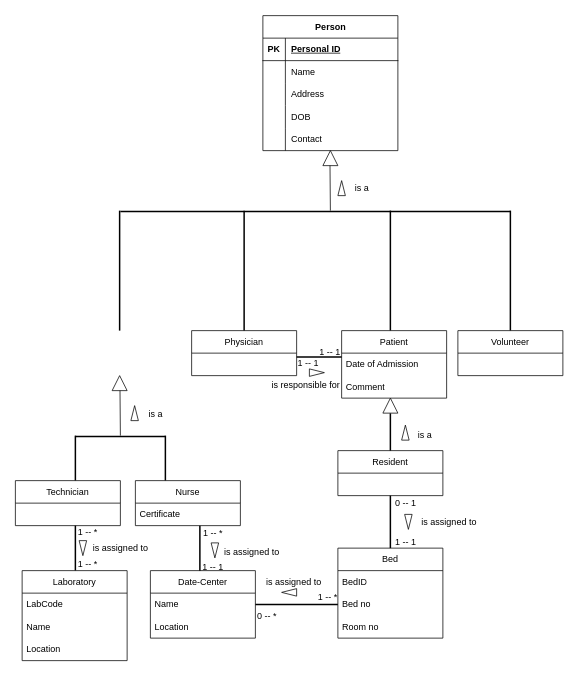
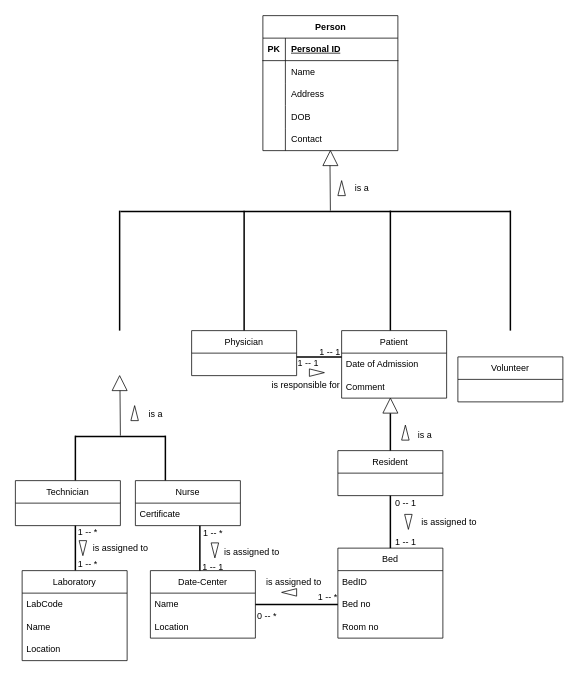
node "Volunteer": moved (510, 353) -> (510, 379)
